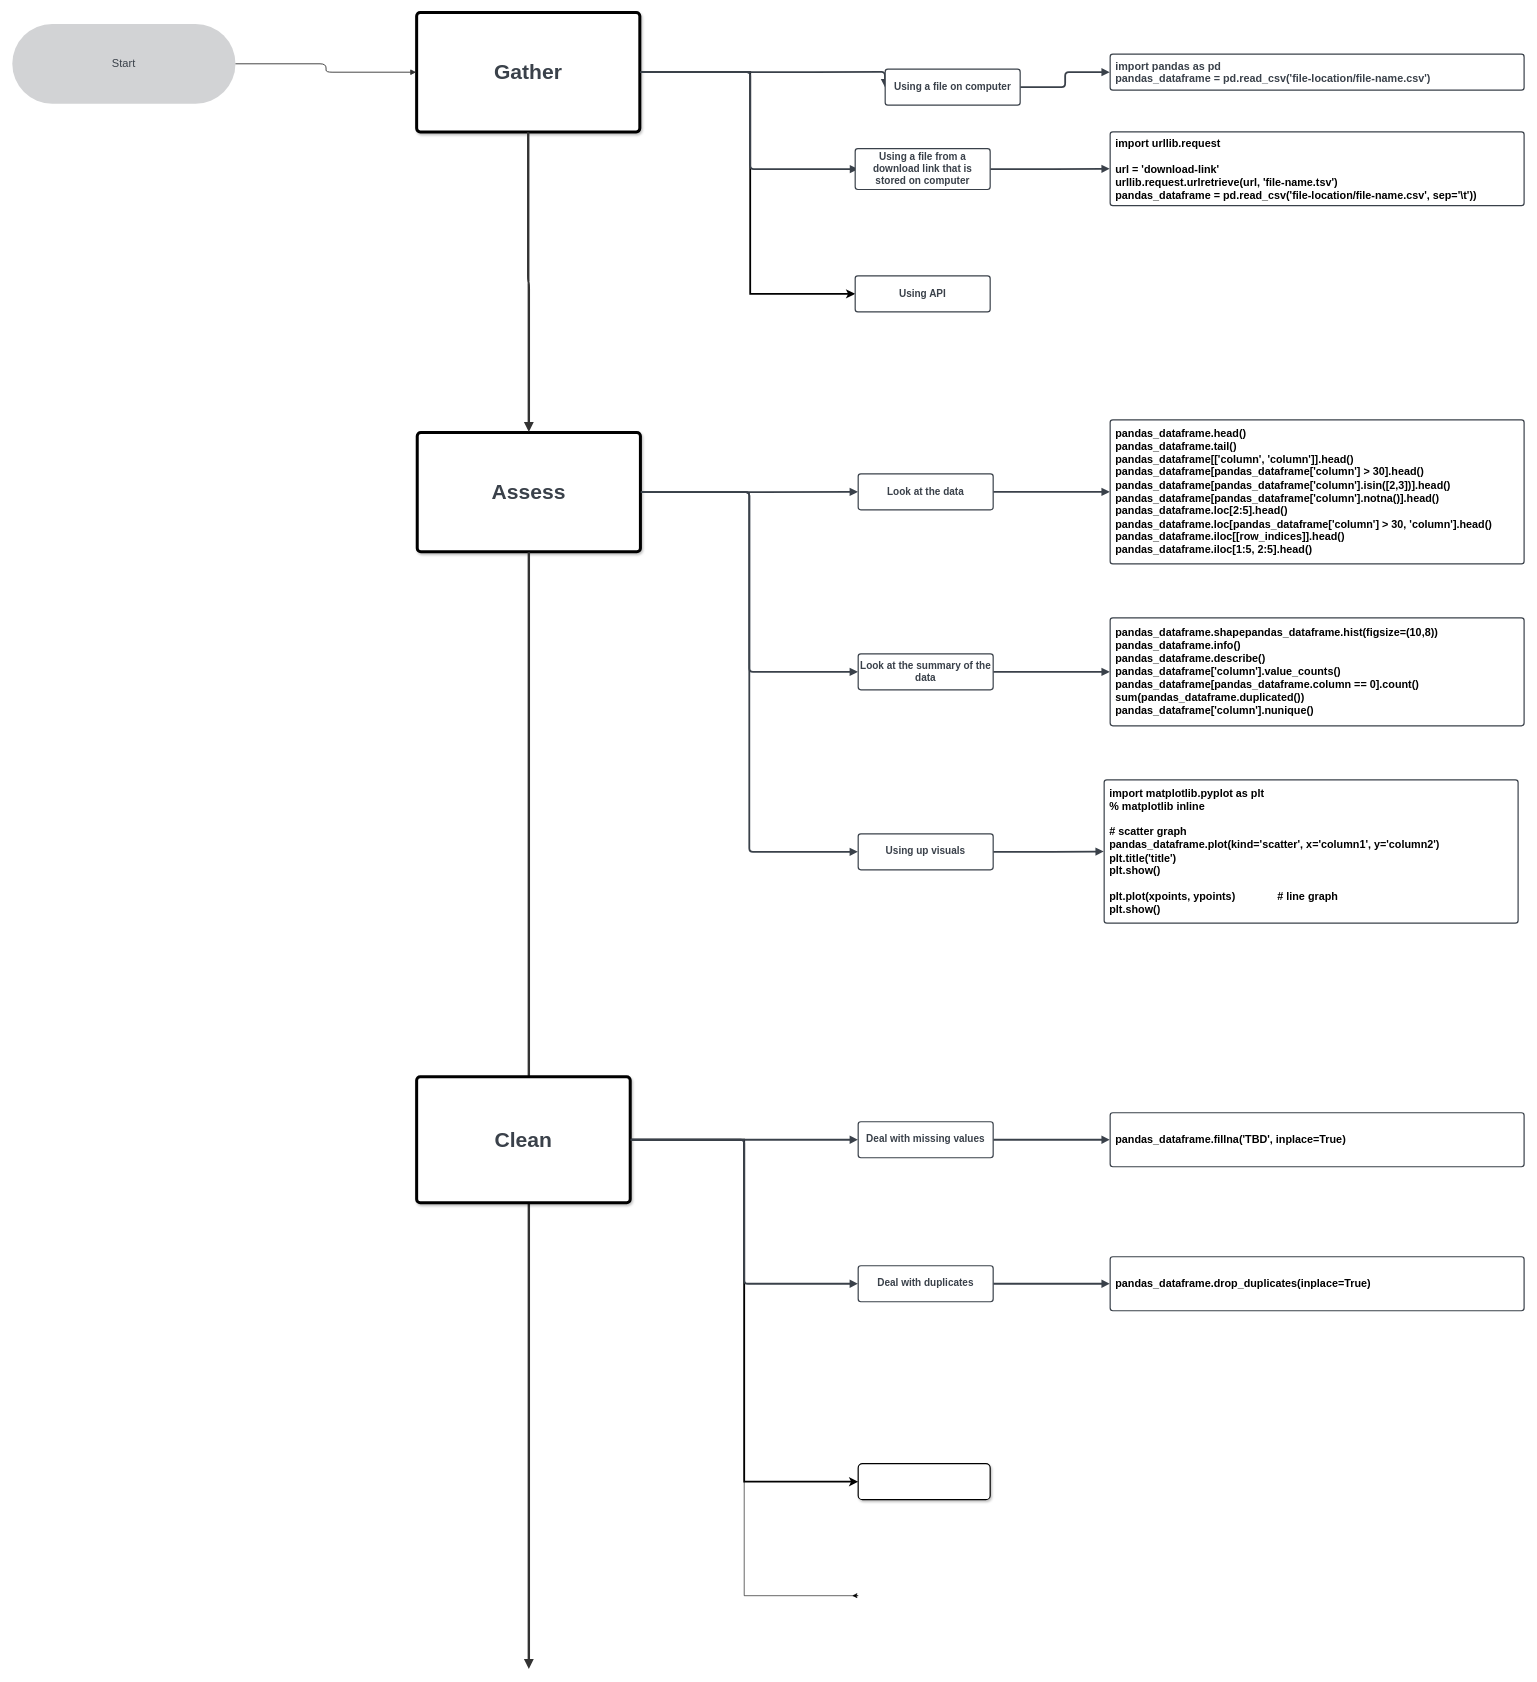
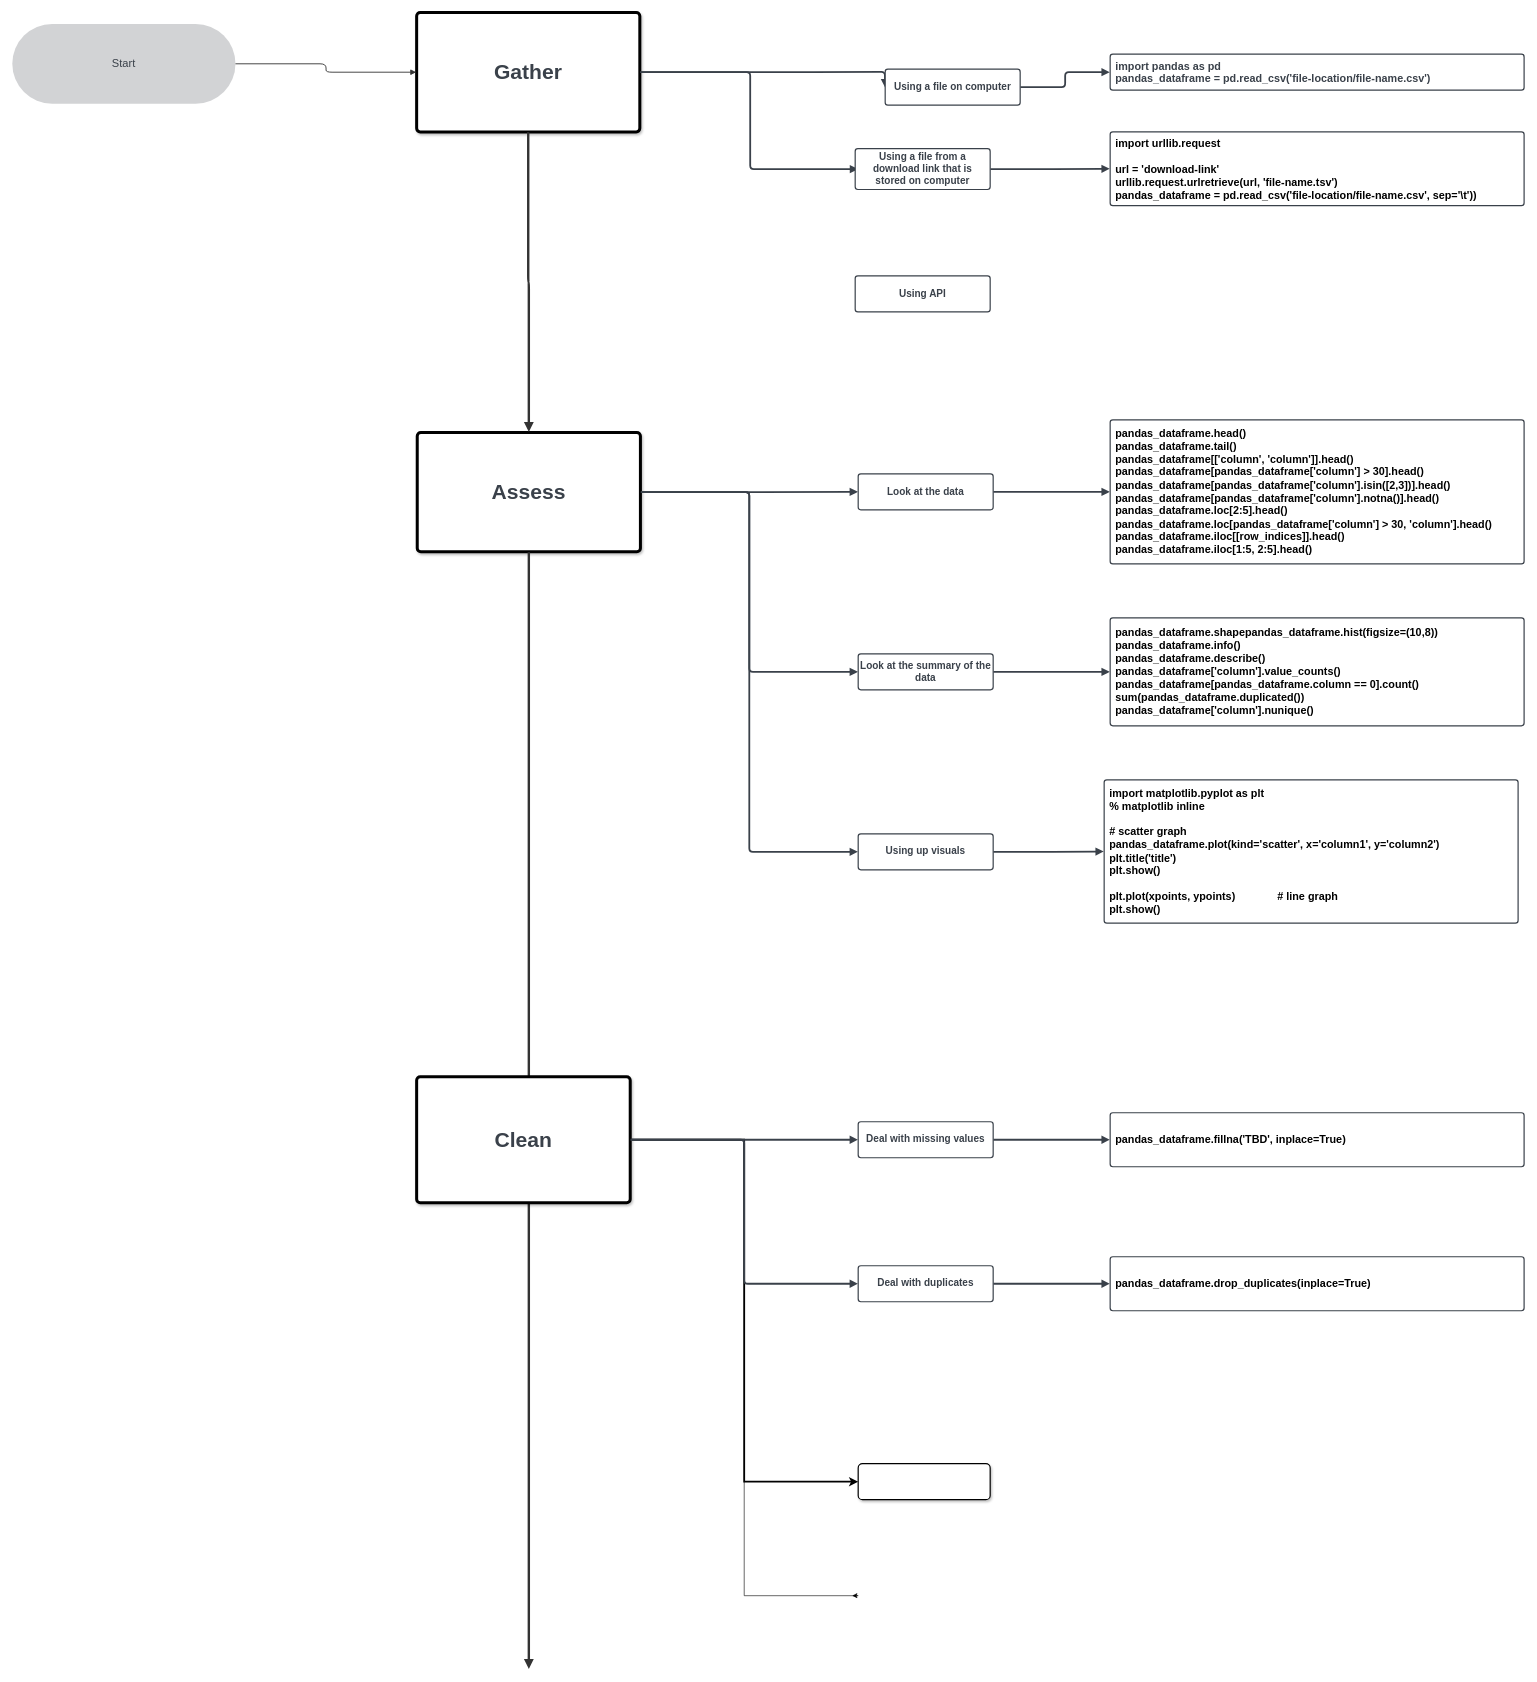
edge "Gather" -> "Using API": removed
